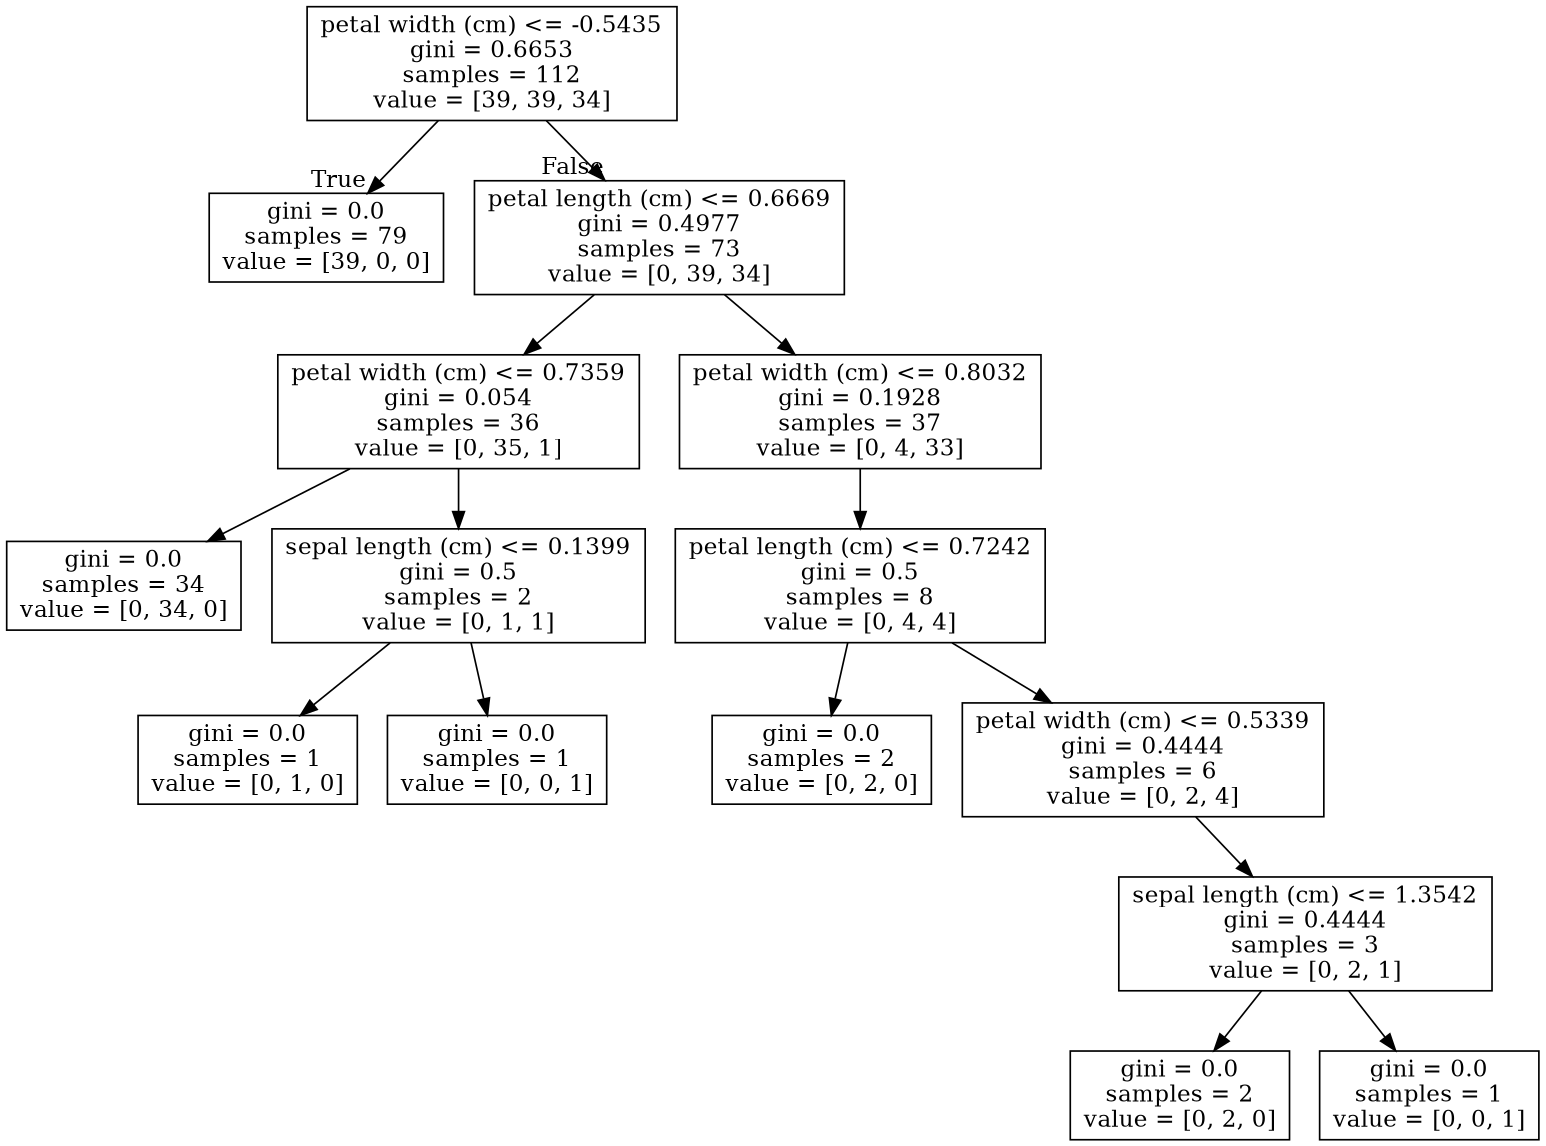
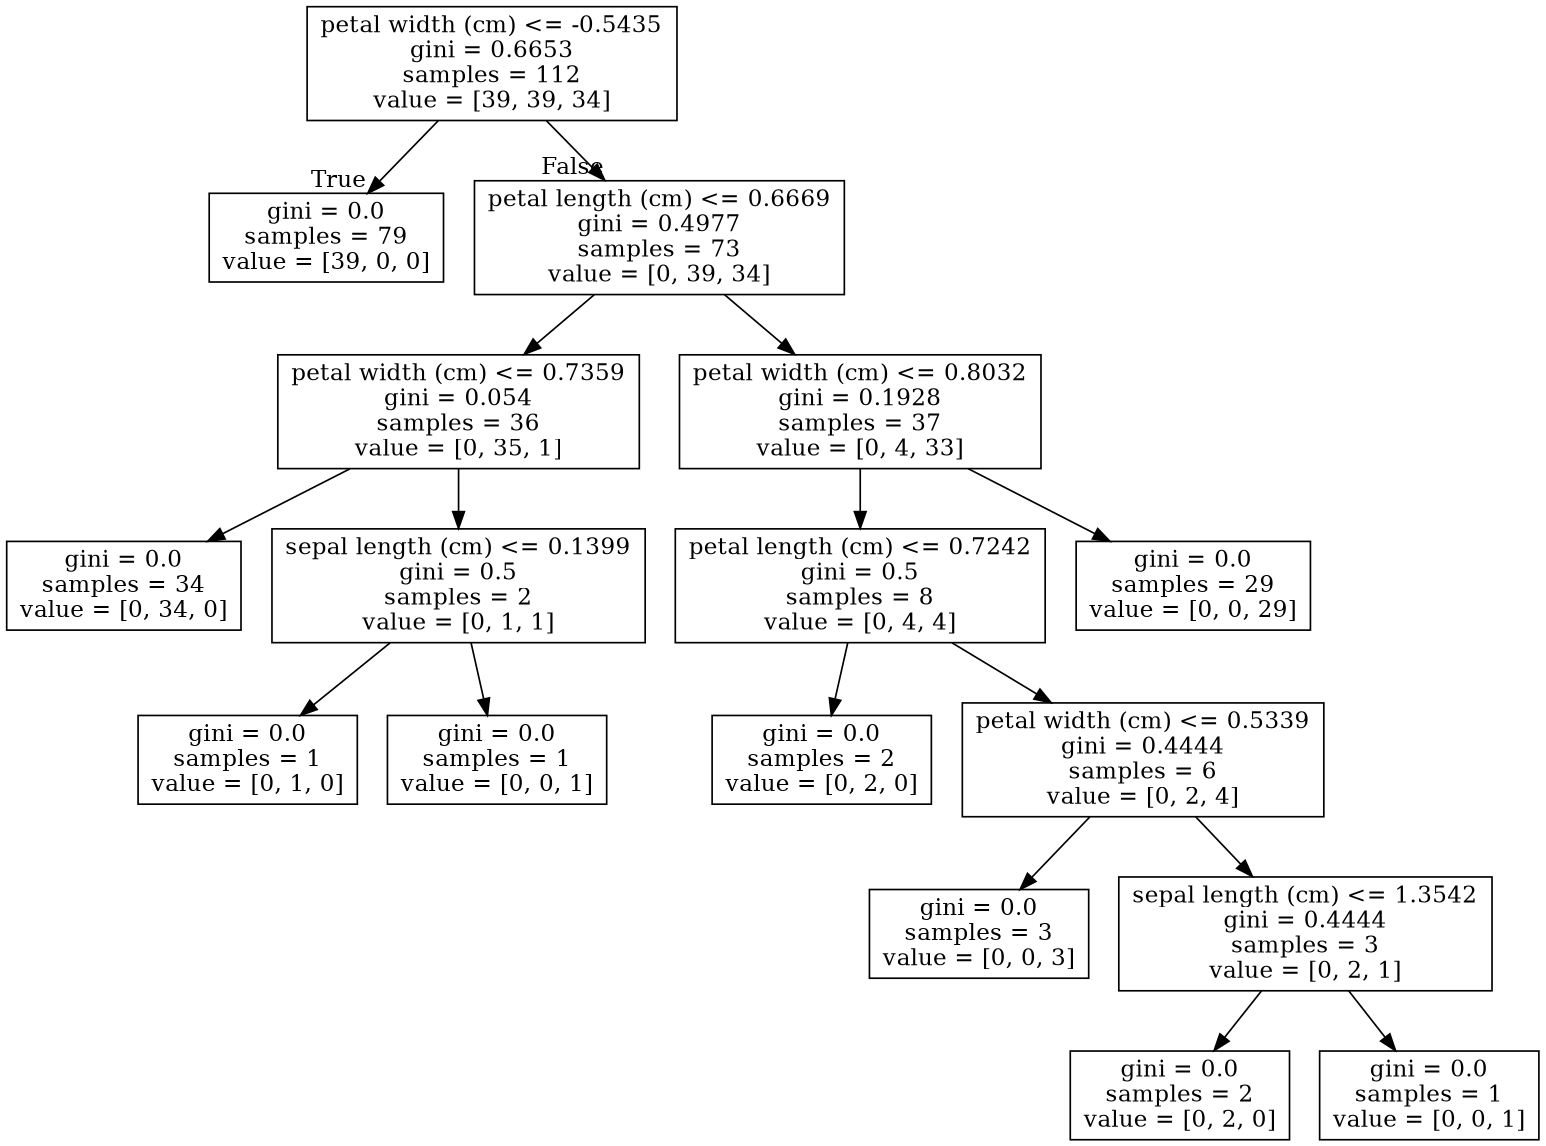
node "gini = 0.0 samples = 29 value = [0, 0, 29]": added
node "gini = 0.0 samples = 3 value = [0, 0, 3]": added
